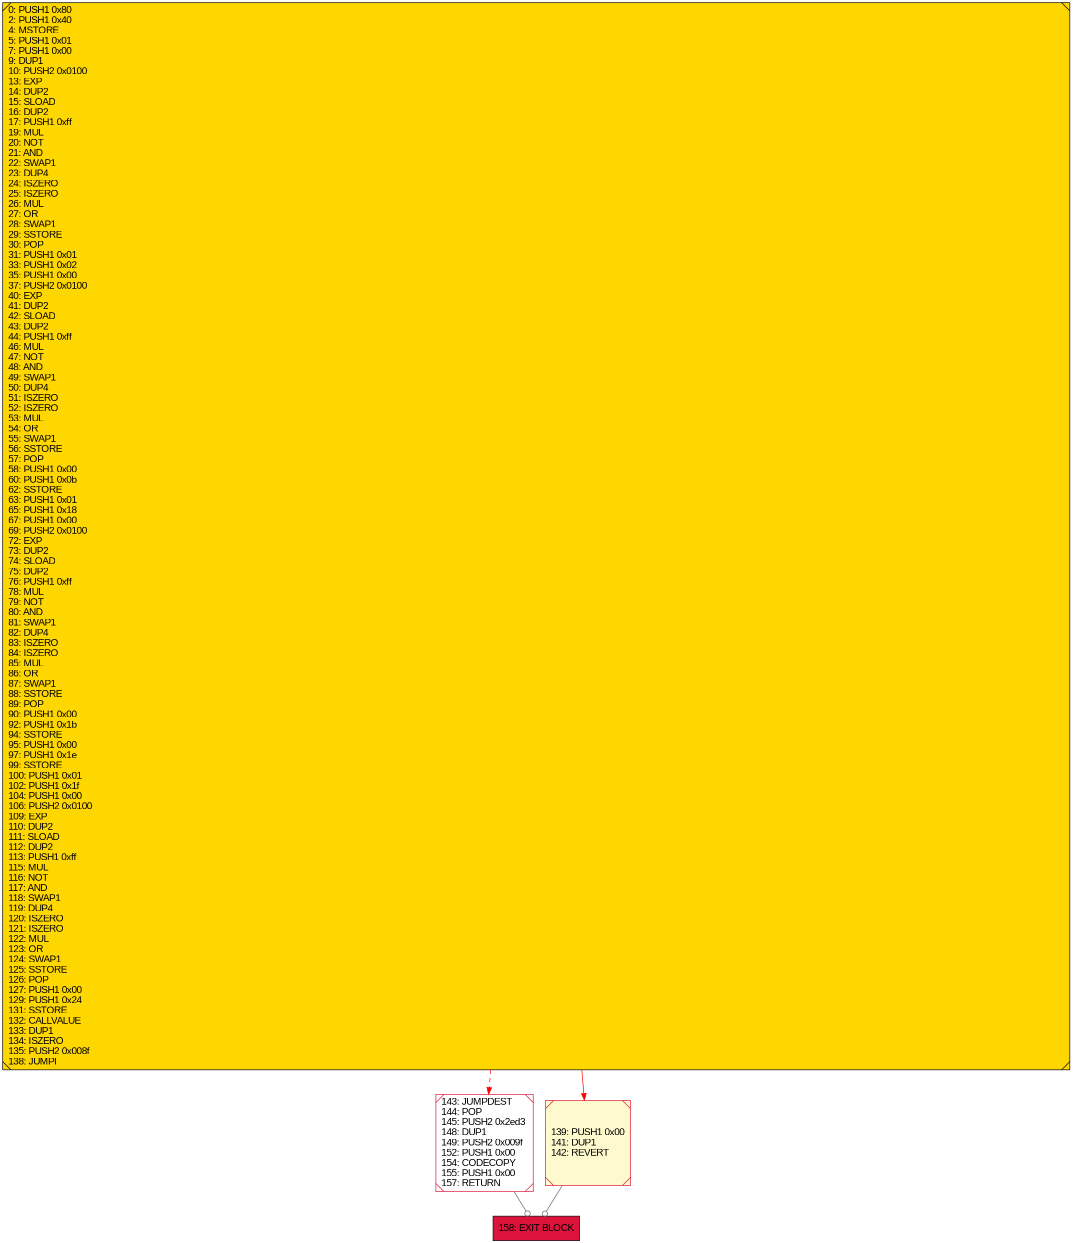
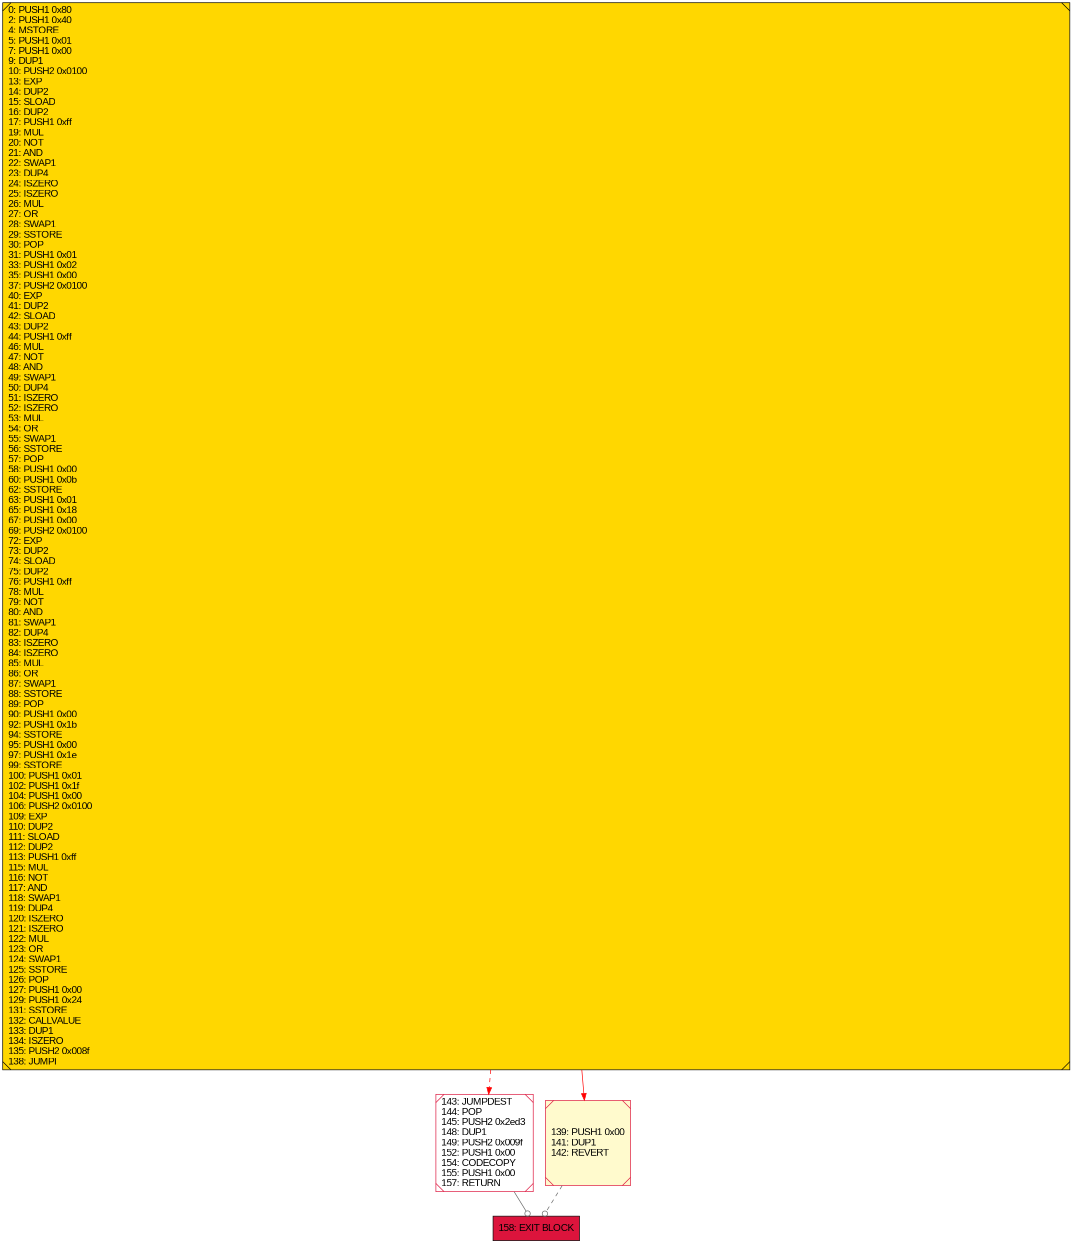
edge "139: PUSH1 0x00 141: DUP1 142: REVERT" -> "158: EXIT BLOCK": style solid -> dashed
